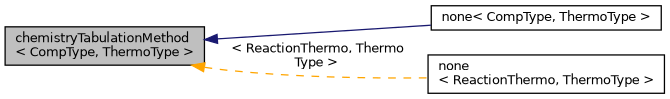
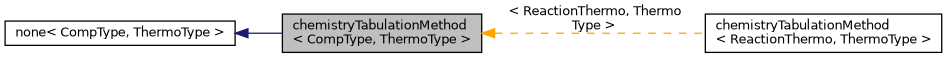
edge "none< CompType, ThermoType >" -> "chemistryTabulationMethod < CompType, ThermoType >": reversed
node "none < ReactionThermo, ThermoType >": label "none < ReactionThermo, ThermoType >" -> "chemistryTabulationMethod < ReactionThermo, ThermoType >"
